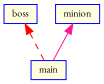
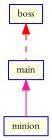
edge "main" -> "minion": reversed
